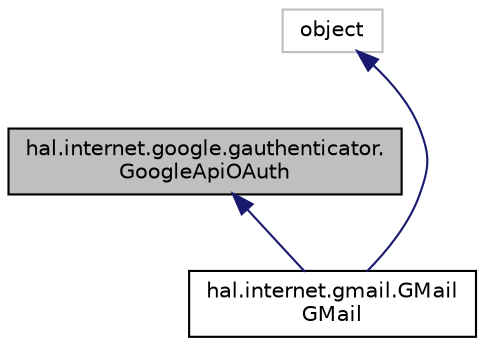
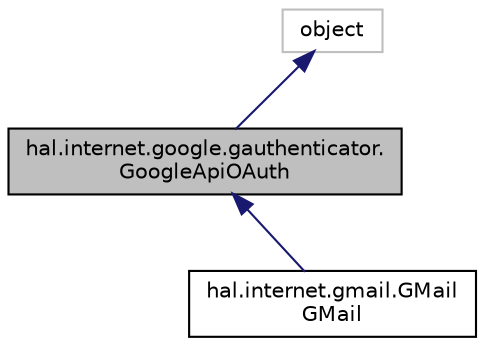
edge "hal.internet.gmail.GMail GMail" -> "object": now "hal.internet.google.gauthenticator. GoogleApiOAuth" -> "object"
